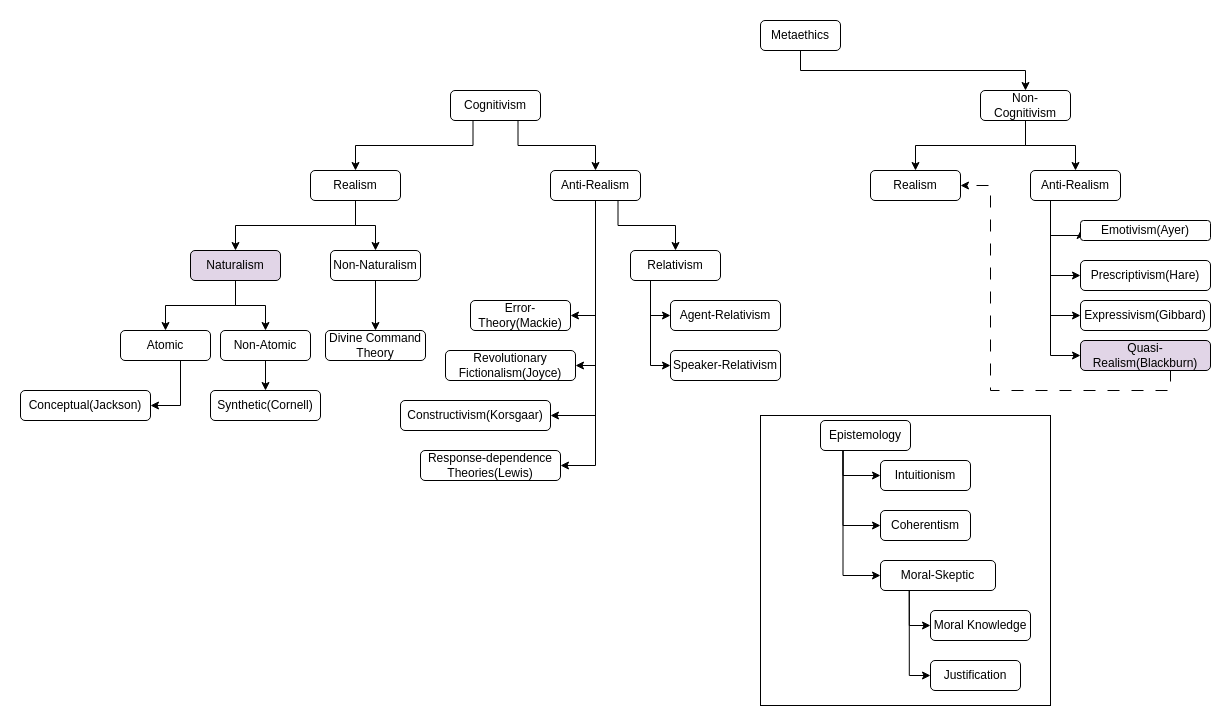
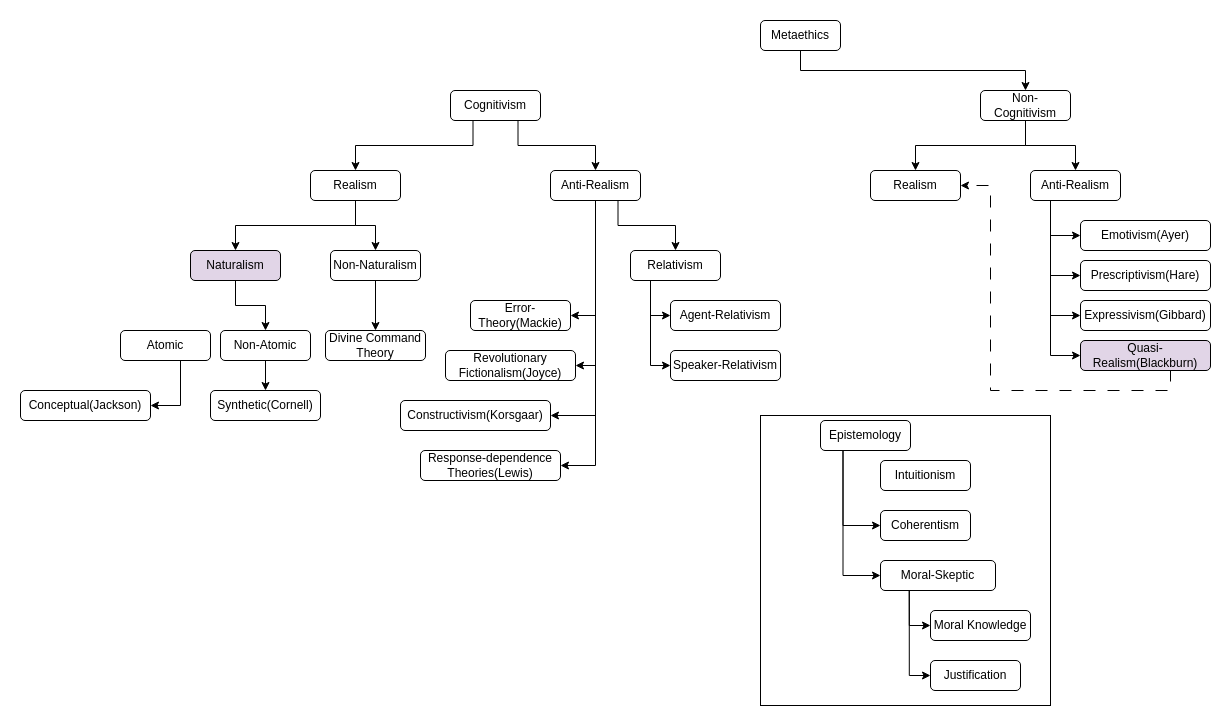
node "Emotivism(Ayer)": size 130x20 -> 130x30
edge "Naturalism" -> "Atomic": removed
edge "Epistemology" -> "Intuitionism": removed
